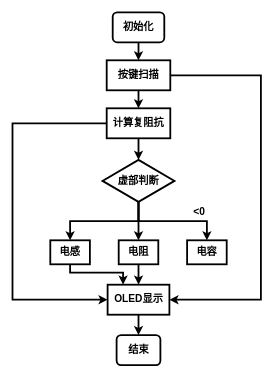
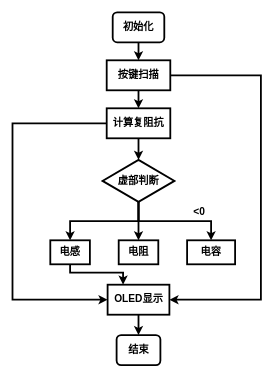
node "电容": size 40x24 -> 48x24
edge "电阻" -> "OLED显示": removed
